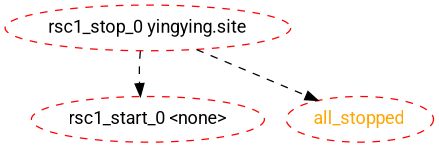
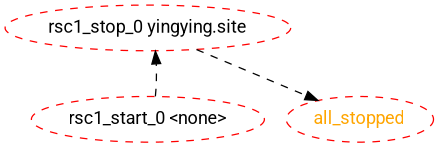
edge "rsc1_stop_0 yingying.site" -> "rsc1_start_0 <none>": reversed
